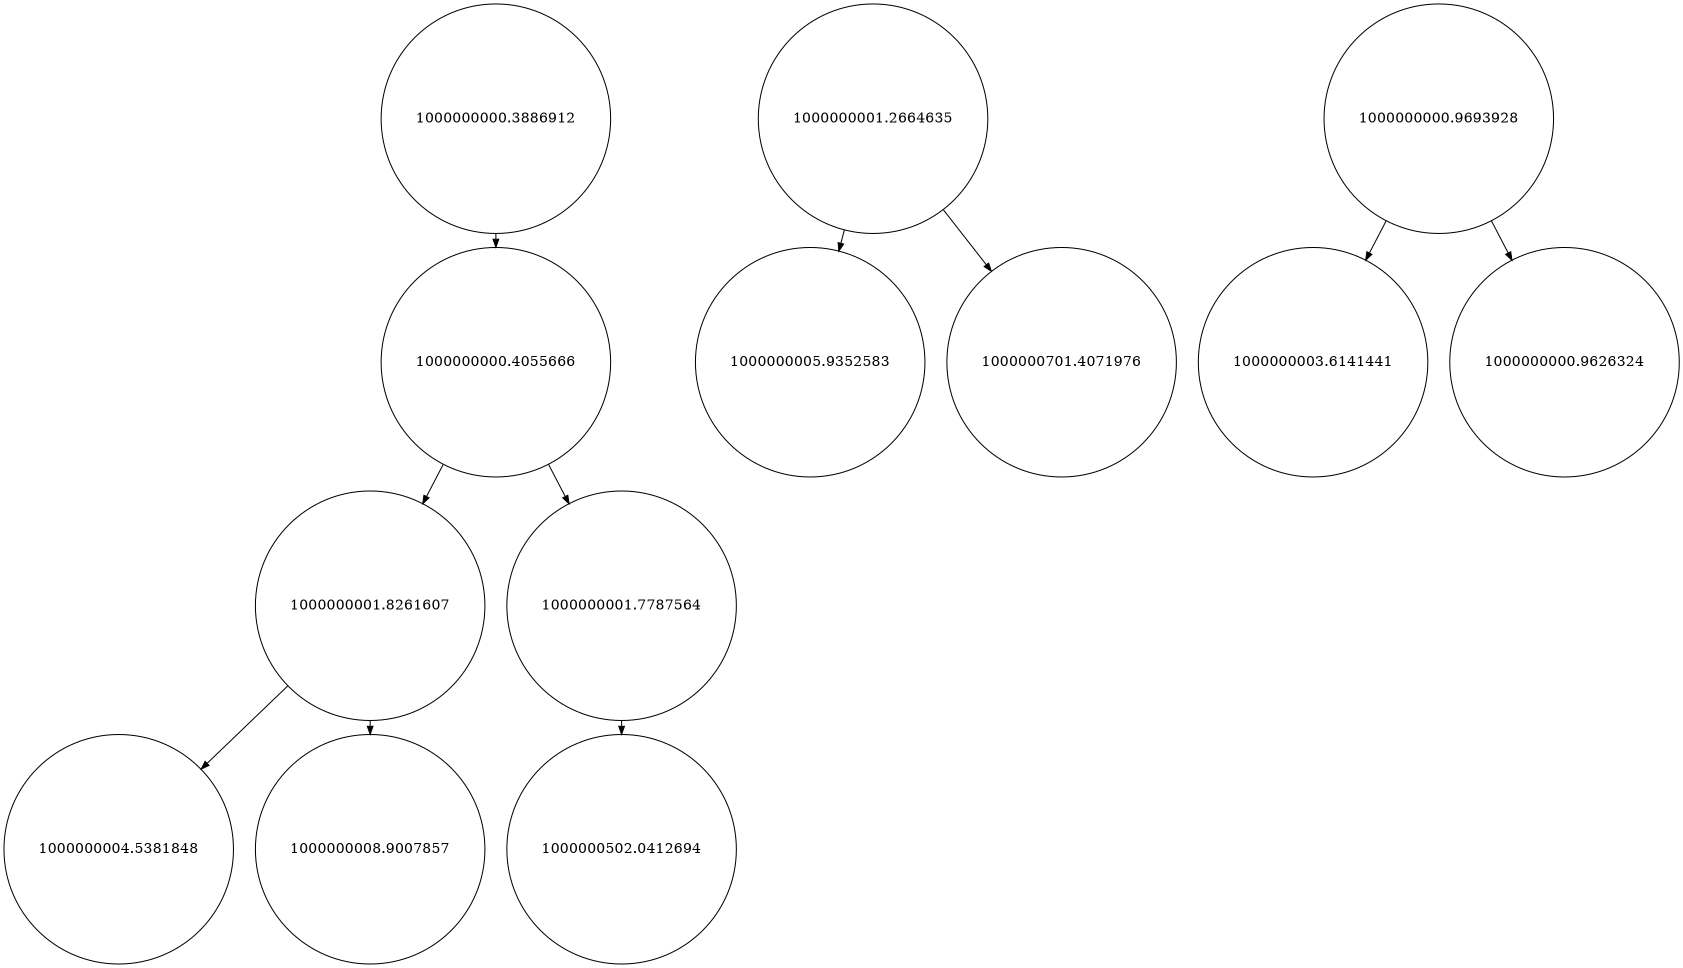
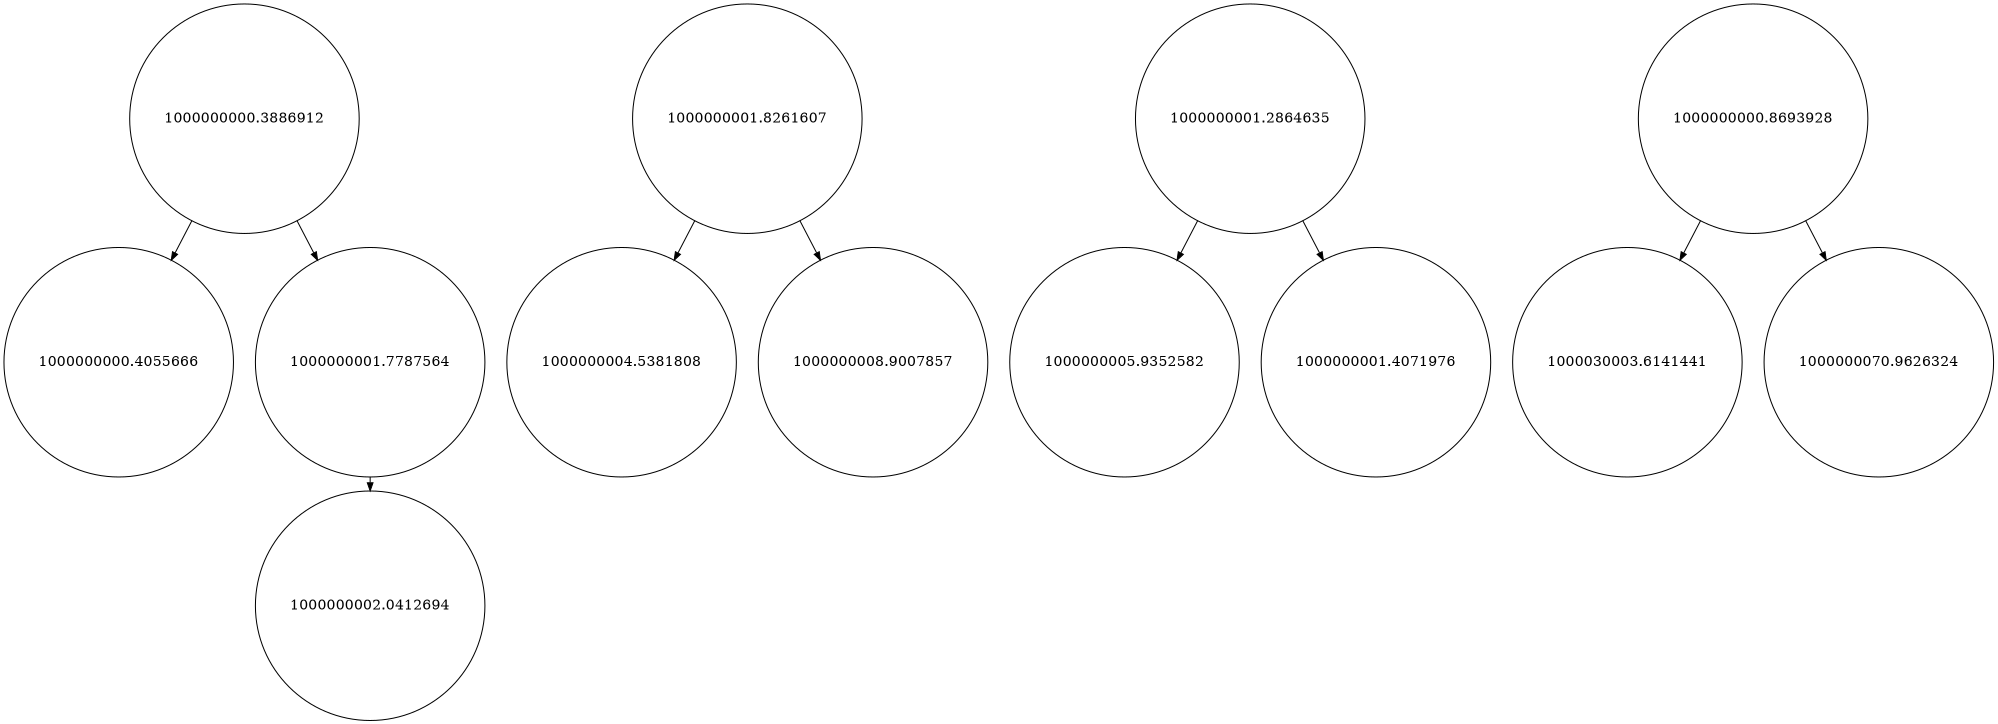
node "1000000001.2664635": label "1000000001.2664635" -> "1000000001.2864635"
node "1000000000.9693928": label "1000000000.9693928" -> "1000000000.8693928"
node "1000000005.9352583": label "1000000005.9352583" -> "1000000005.9352582"
node "1000000701.4071976": label "1000000701.4071976" -> "1000000001.4071976"
node "1000000003.6141441": label "1000000003.6141441" -> "1000030003.6141441"
node "1000000000.9626324": label "1000000000.9626324" -> "1000000070.9626324"
edge "1000000000.4055666" -> "1000000001.8261607": removed
edge "1000000000.4055666" -> "1000000001.7787564": now "1000000000.3886912" -> "1000000001.7787564"
node "1000000004.5381848": label "1000000004.5381848" -> "1000000004.5381808"
node "1000000502.0412694": label "1000000502.0412694" -> "1000000002.0412694"
